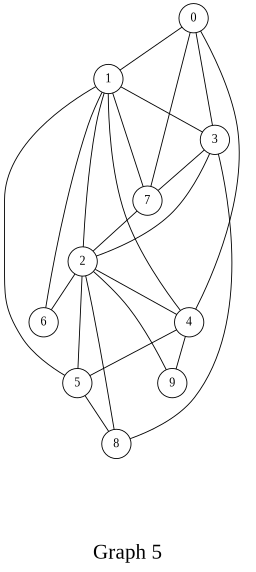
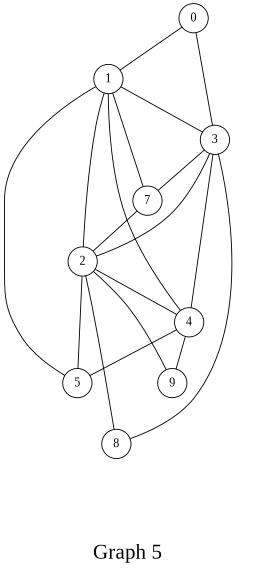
edge "0" -- "7": removed
edge "0" -- "4": now "3" -- "4"
node "6": removed
edge "5" -- "8": removed
